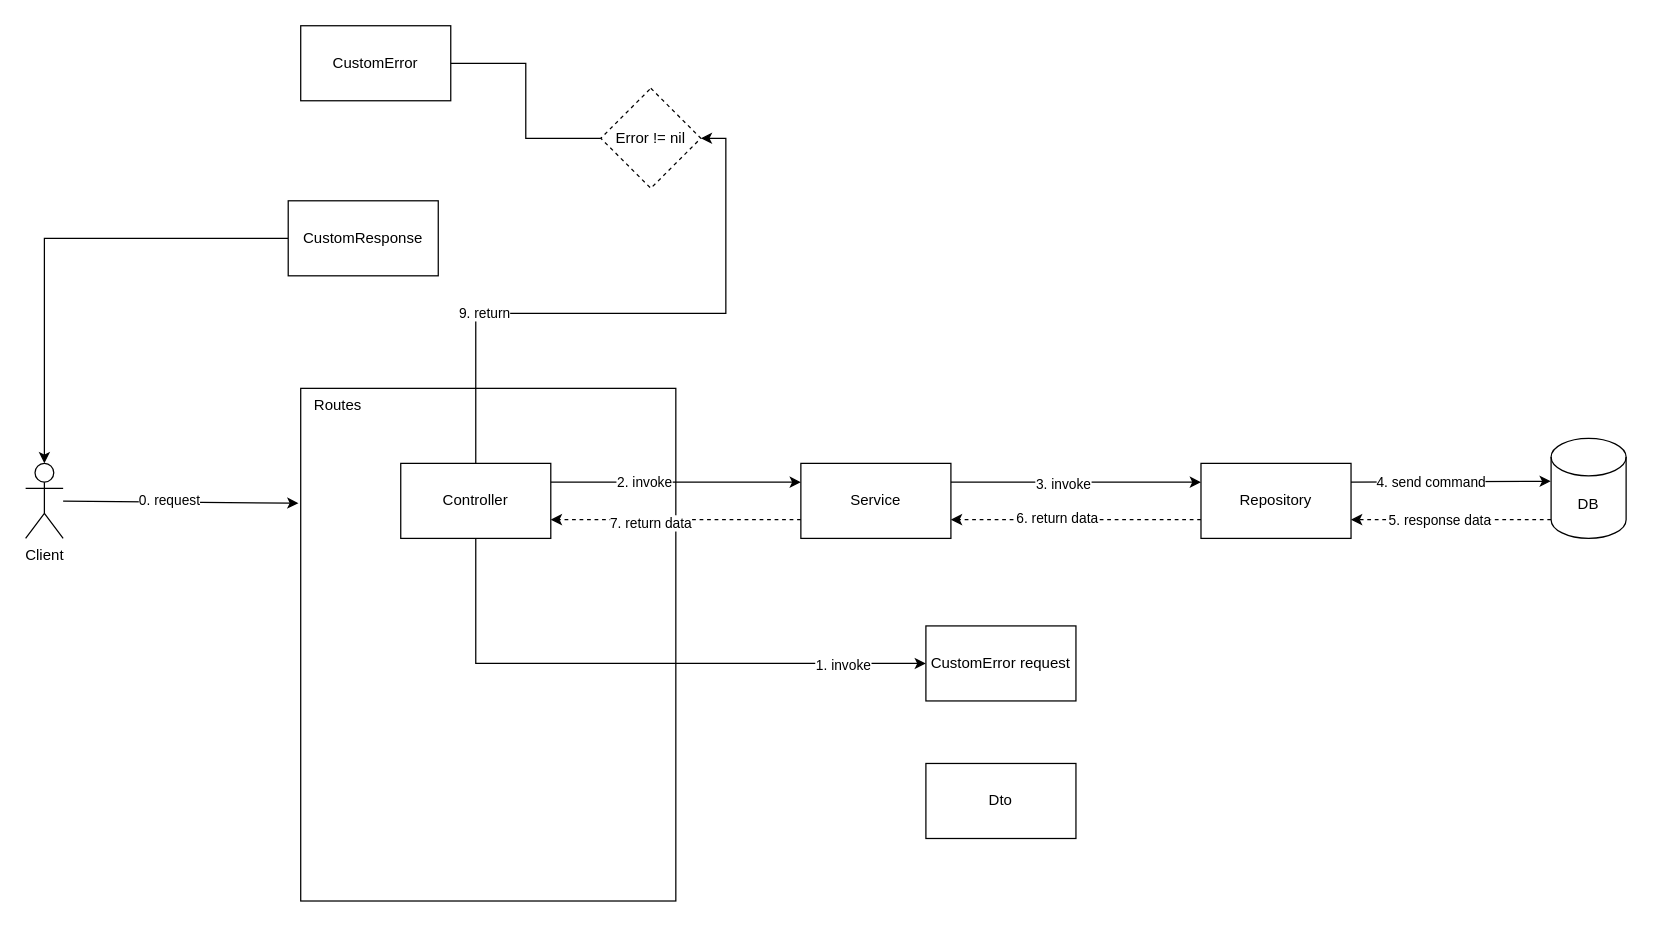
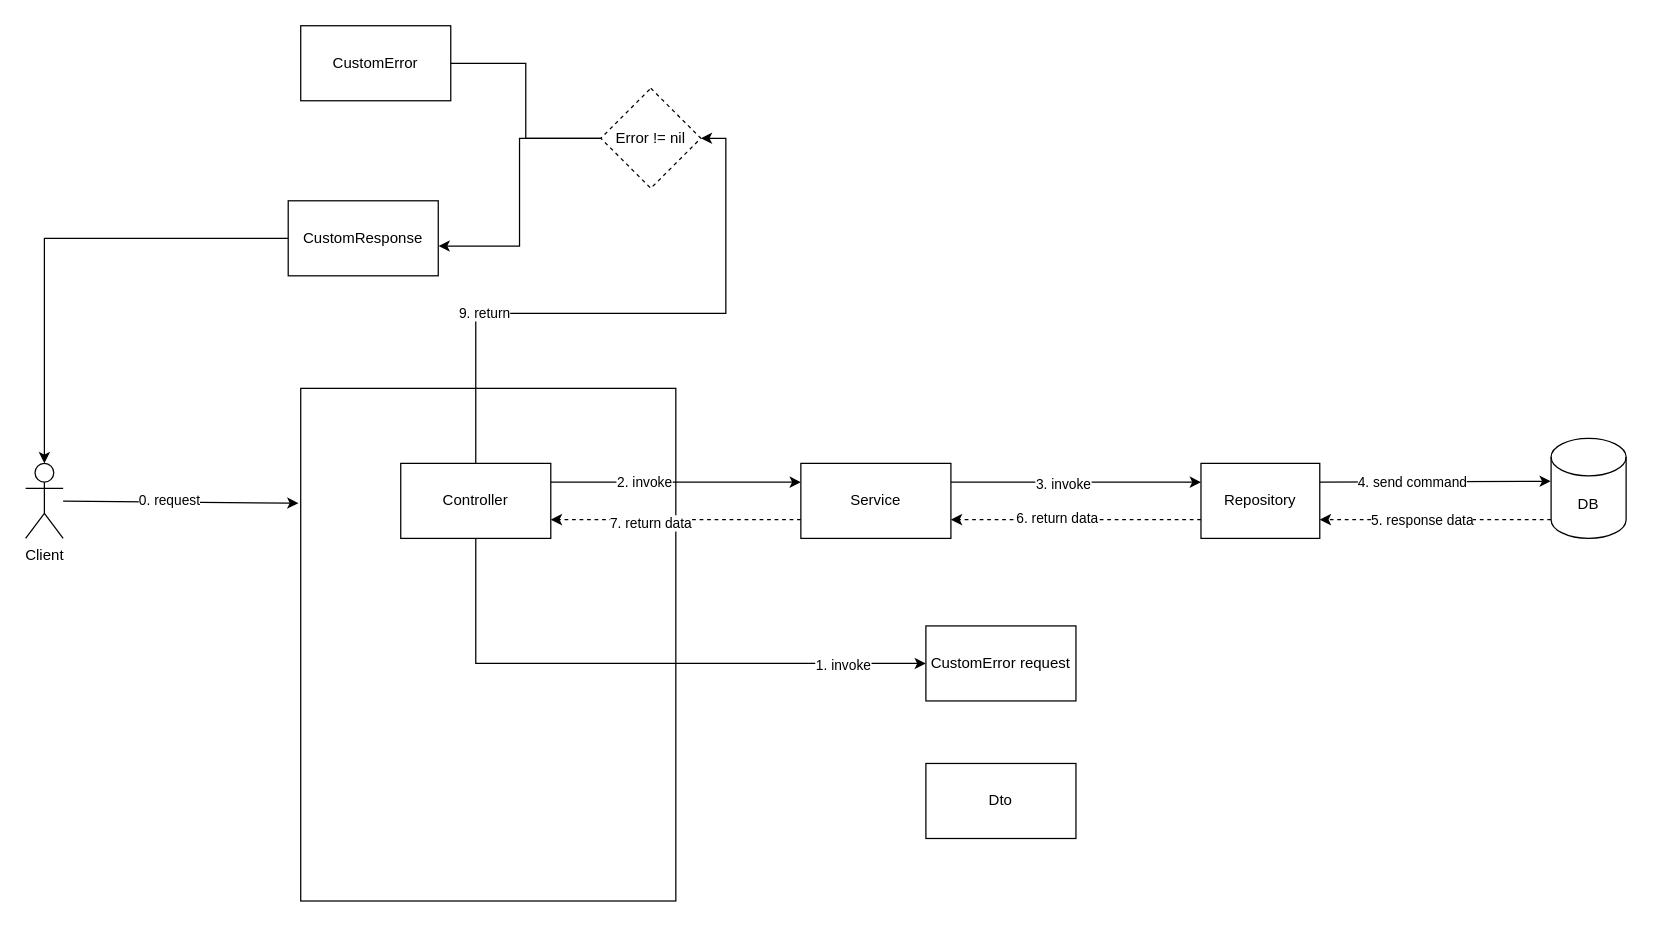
edge "Error != nil" -> "CustomResponse": added
node "Routes": removed
node "Repository": size 150x75 -> 119x75
